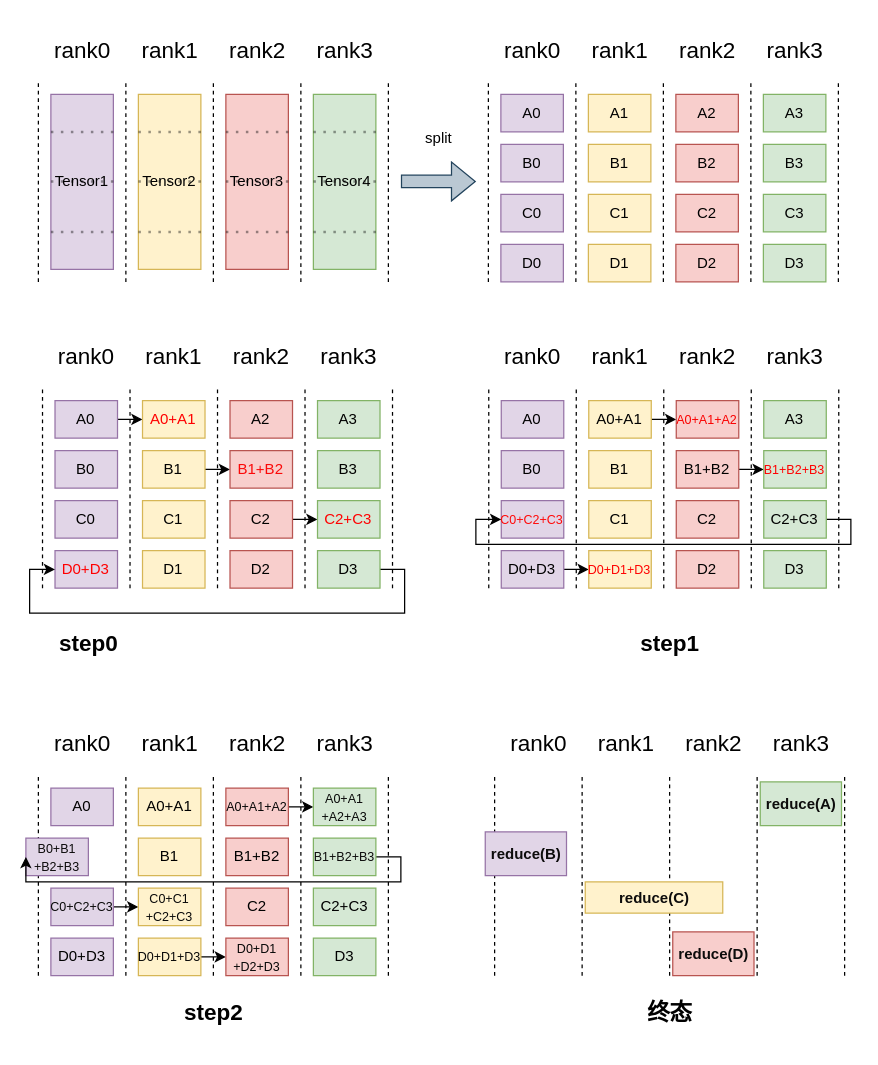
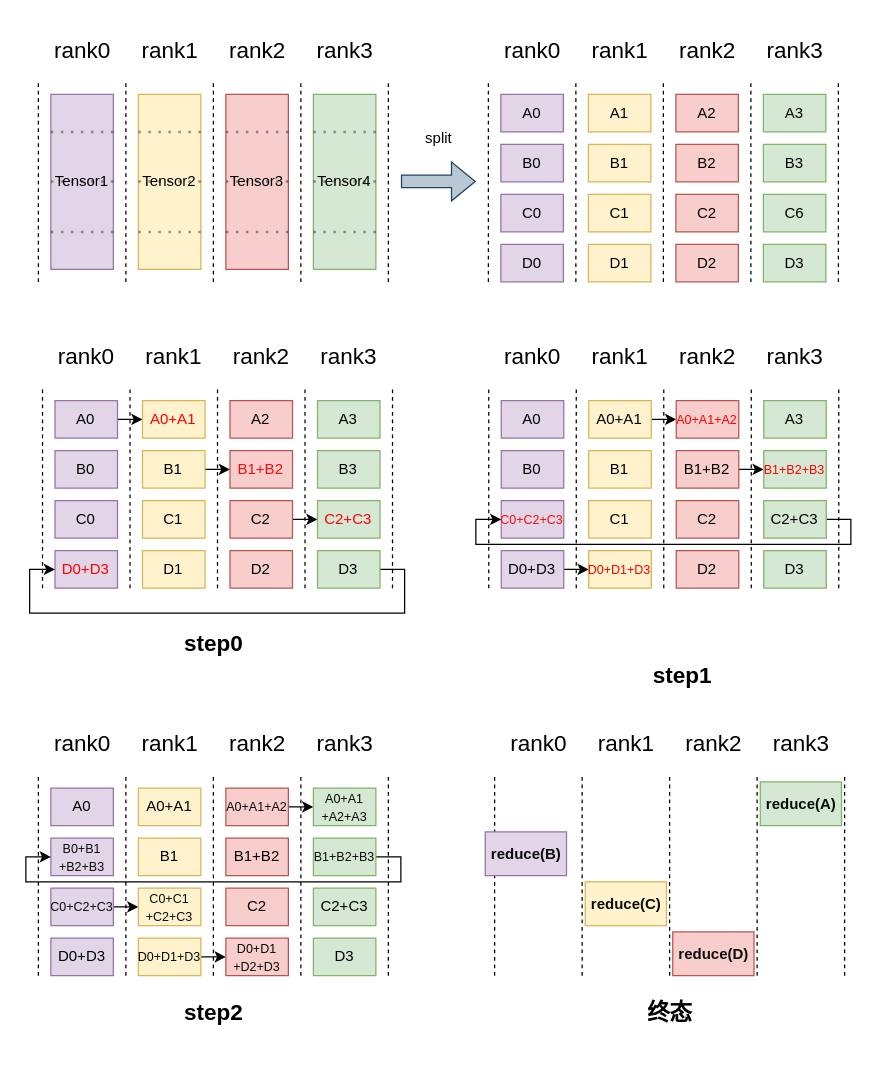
node "C3": label "C3" -> "C6"
node "step0": moved (88, 644) -> (213, 644)
node "step1": moved (669, 644) -> (682, 676)
node "B0+B1 +B2+B3": moved (57, 857) -> (82, 857)
node "reduce(C)": size 138x31 -> 81x44
